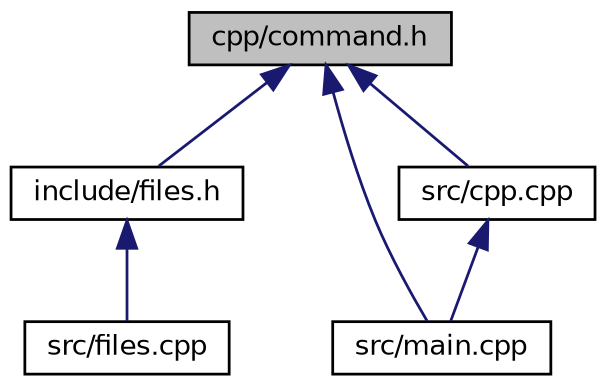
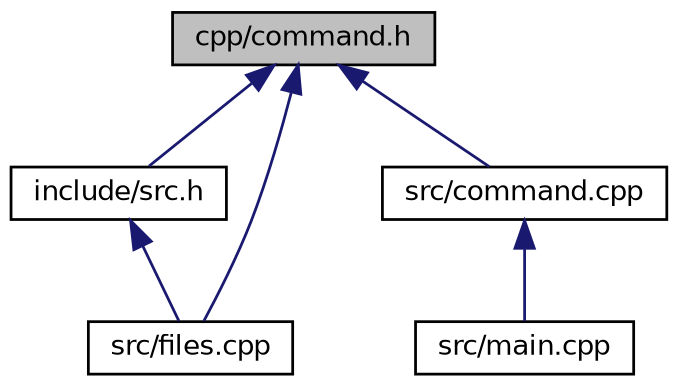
node "include/files.h": label "include/files.h" -> "include/src.h"
node "src/cpp.cpp": label "src/cpp.cpp" -> "src/command.cpp"
edge "src/main.cpp" -> "cpp/command.h": now "src/files.cpp" -> "cpp/command.h"
